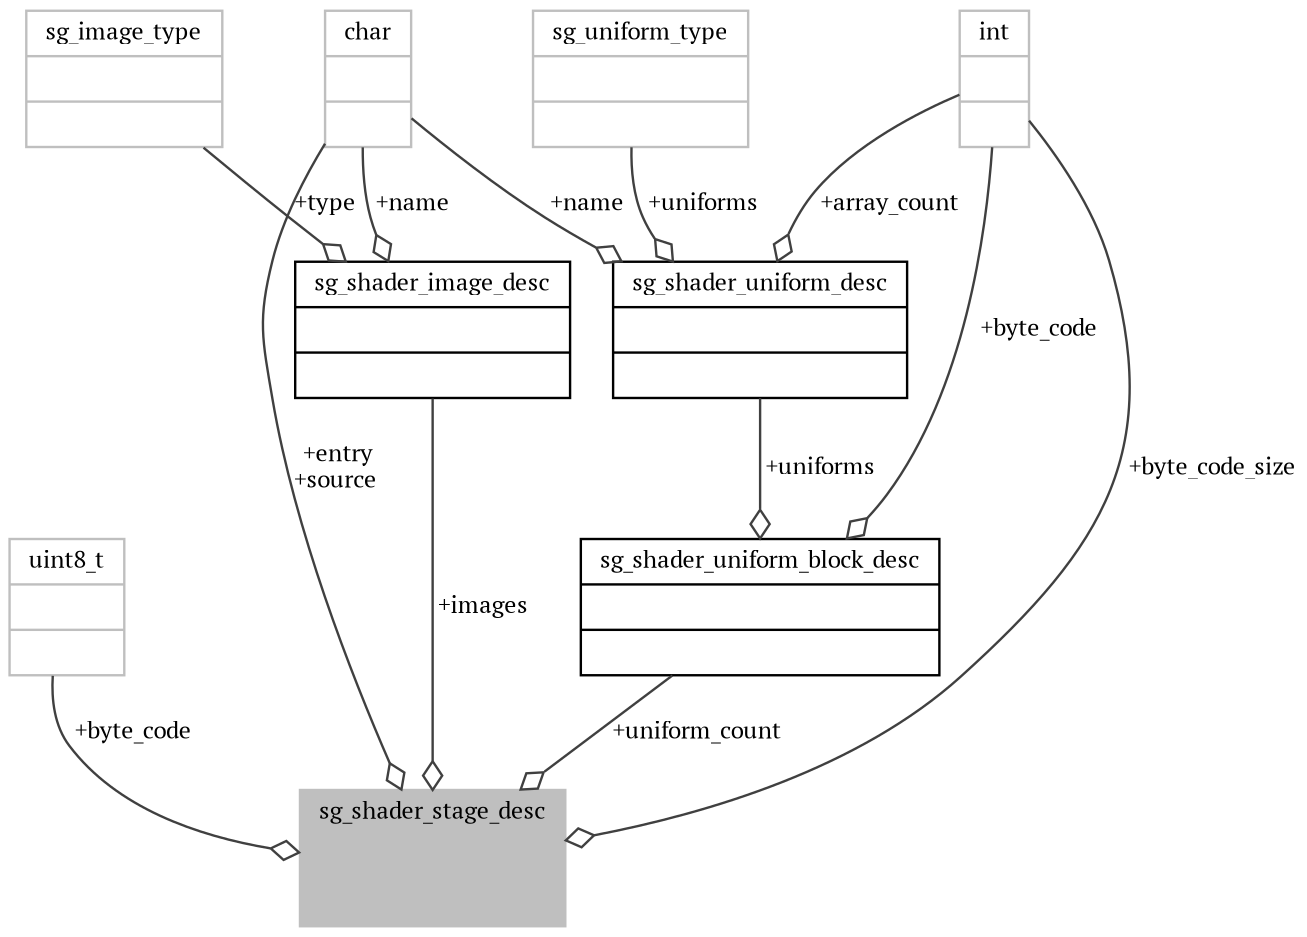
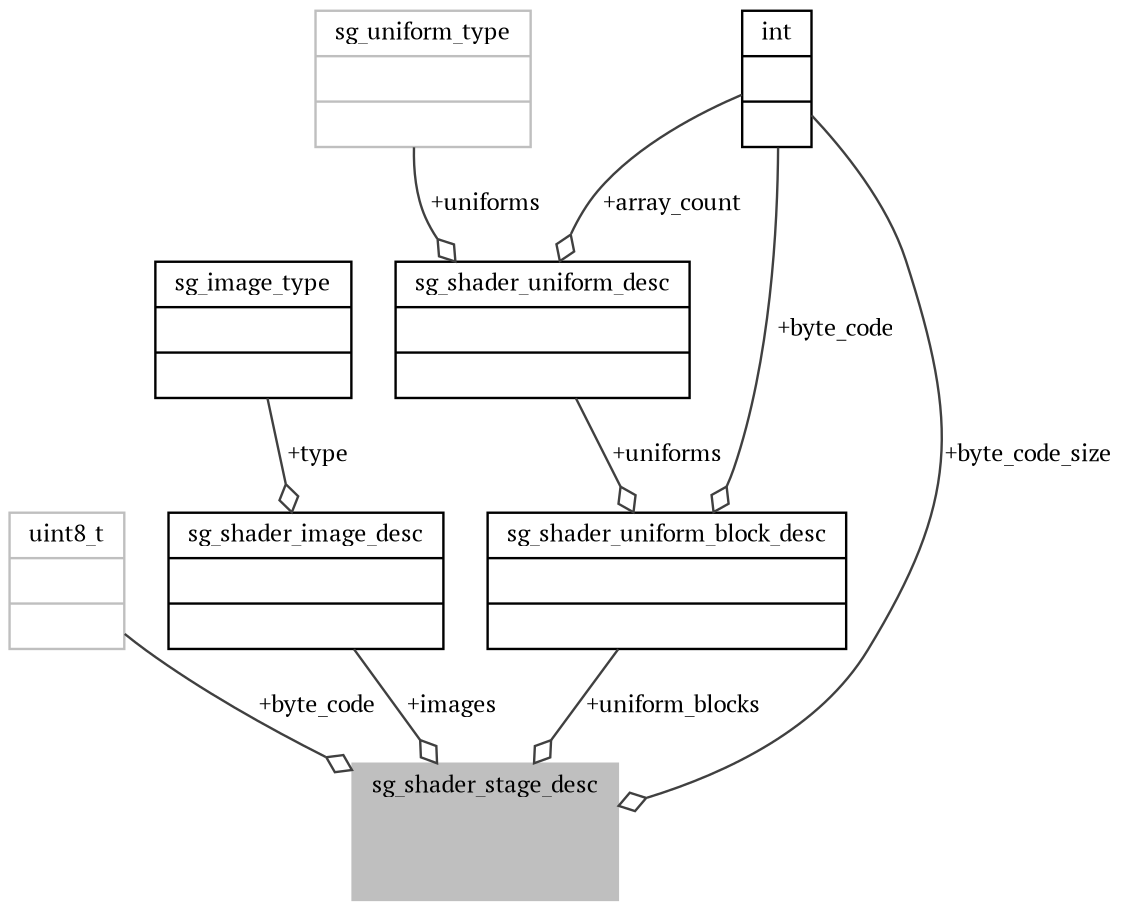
node "sg_image_type": color grey75 -> black
node "char": removed
node "int": color grey75 -> black
edge "sg_shader_uniform_block_desc" -> "sg_shader_stage_desc": label " +uniform_count" -> " +uniform_blocks"
